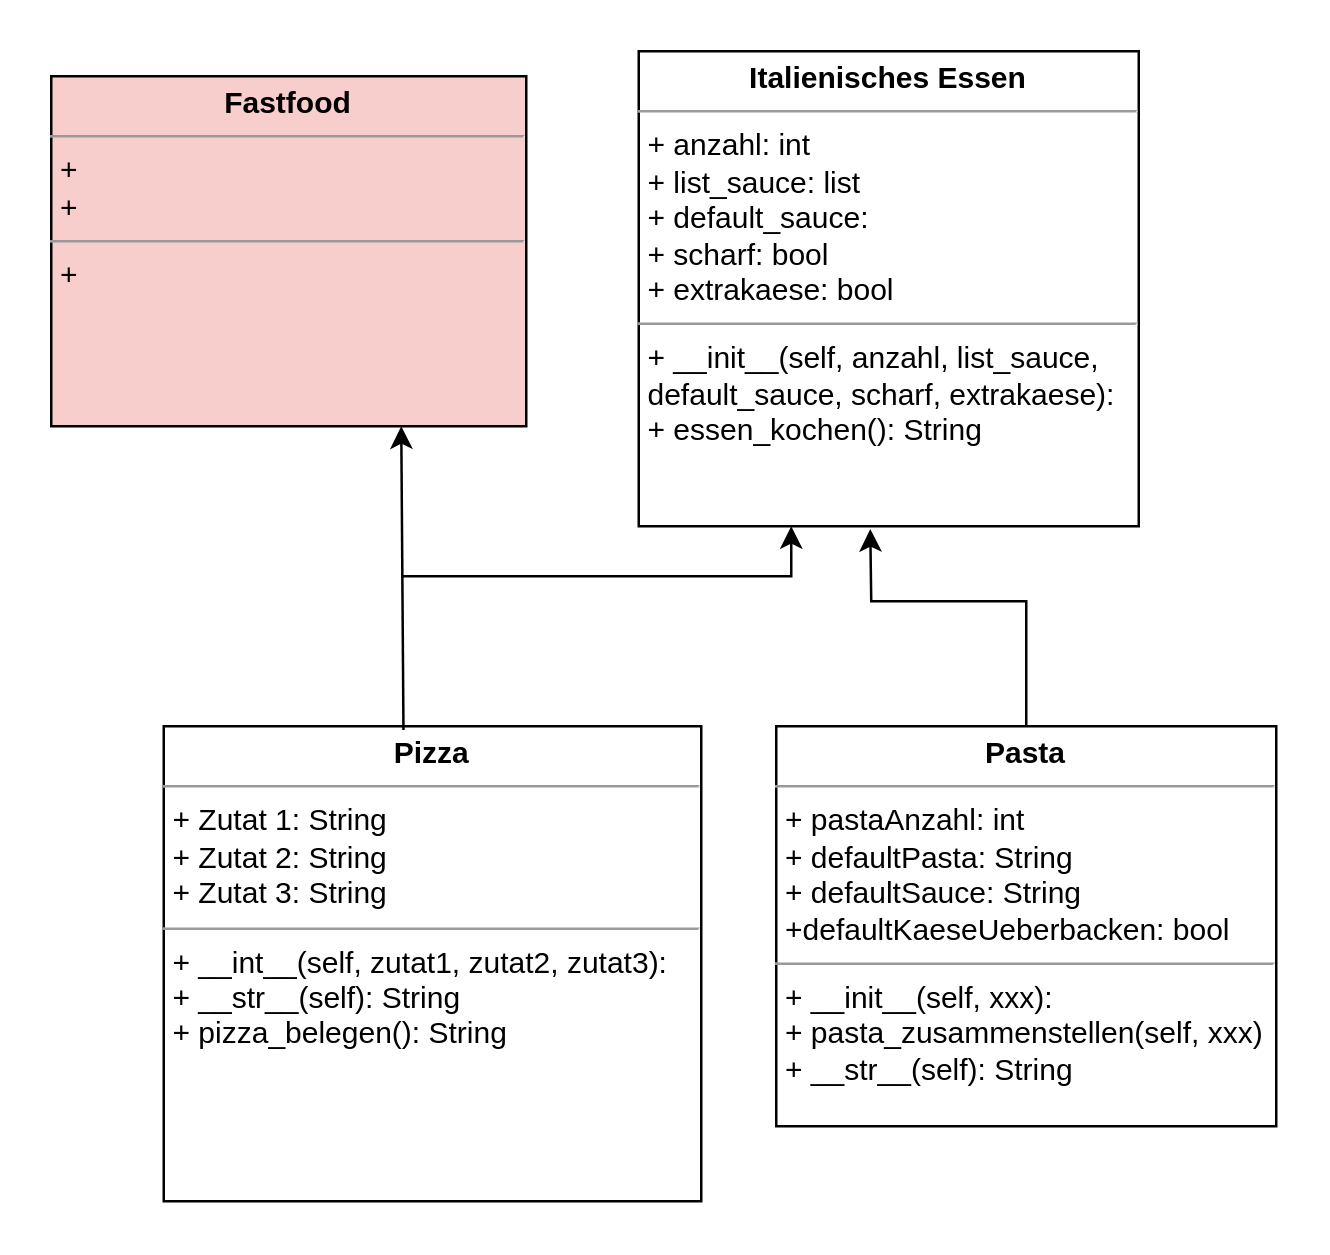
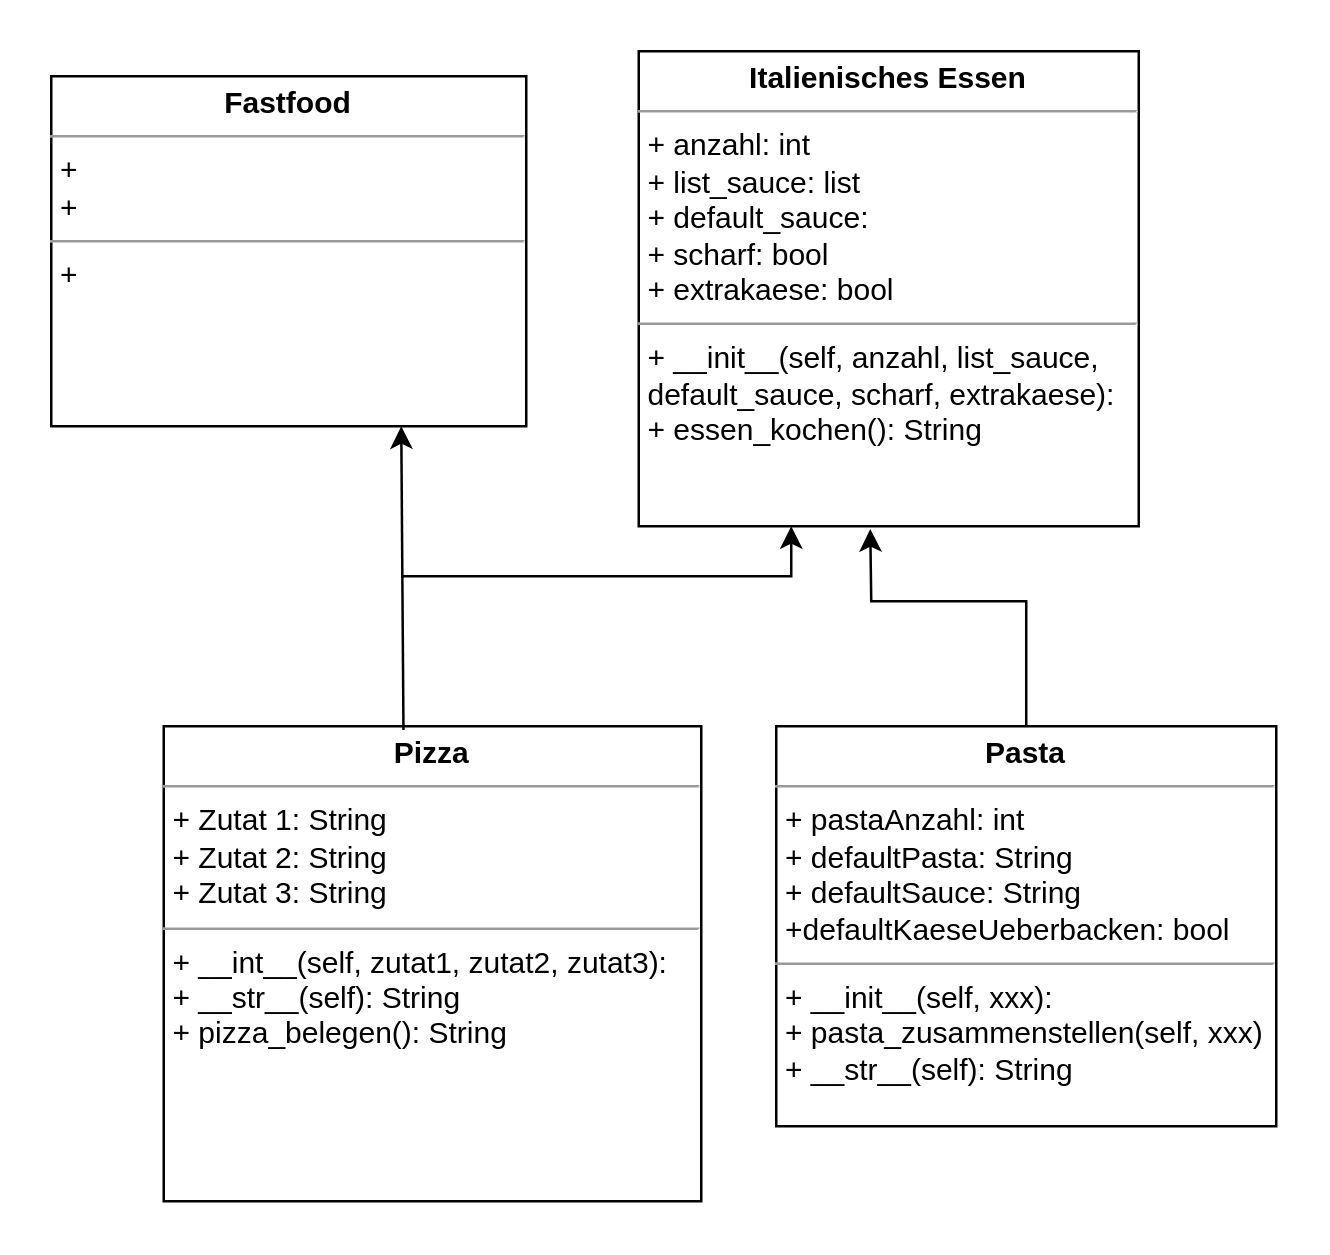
node "Fastfood + + +": fillcolor #f8cecc -> #ffffff
